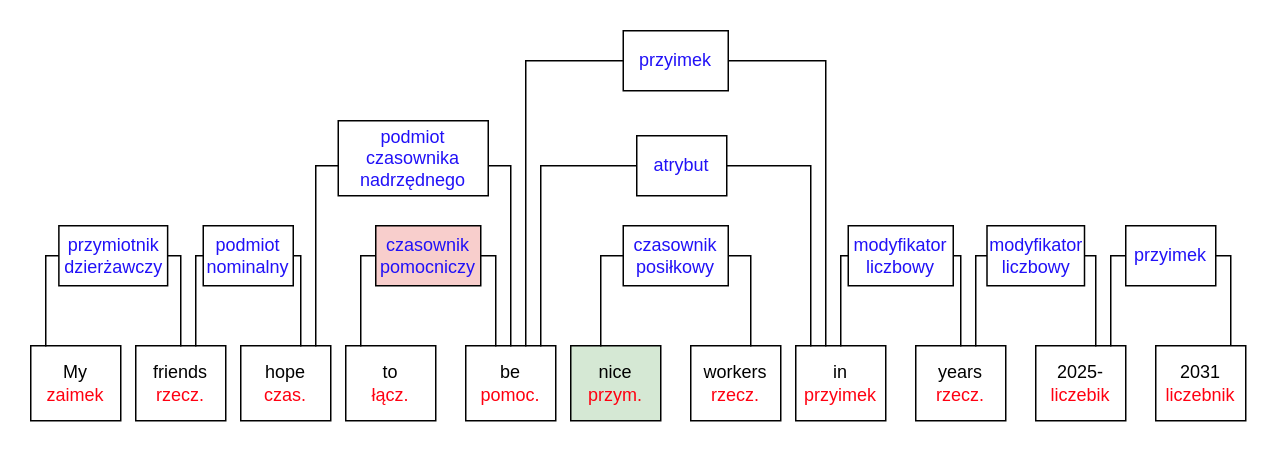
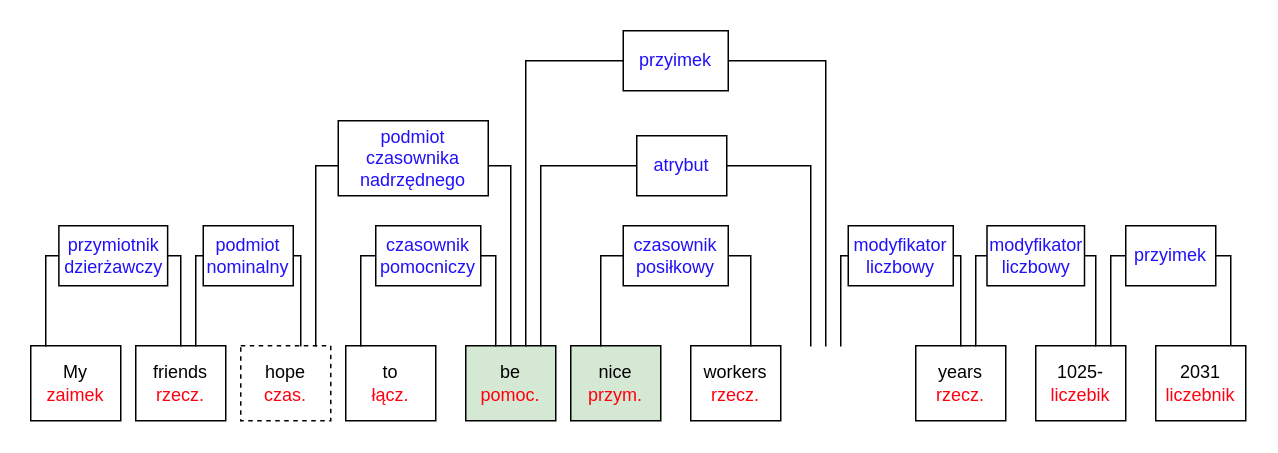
node "czasownik pomocniczy": fillcolor #f8cecc -> #ffffff
node "hope czas.": style solid -> dashed
node "be pomoc.": fillcolor #ffffff -> #d5e8d4
node "in przyimek": removed
node "2025- liczebik": label "2025- liczebik" -> "1025- liczebik"
